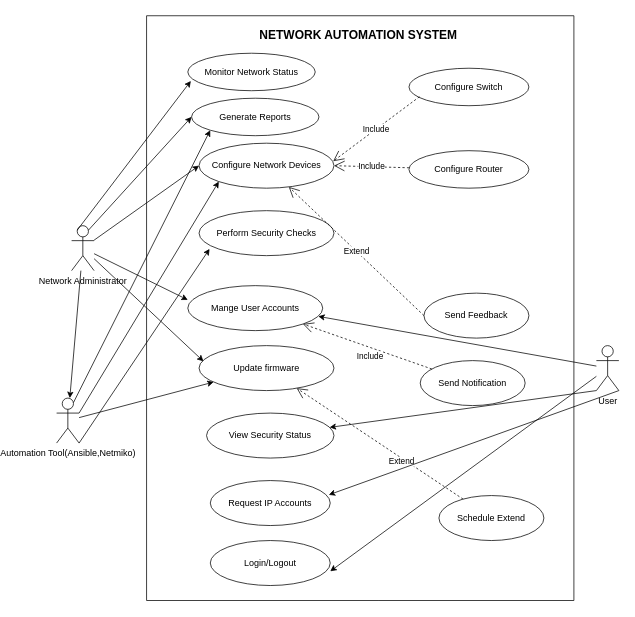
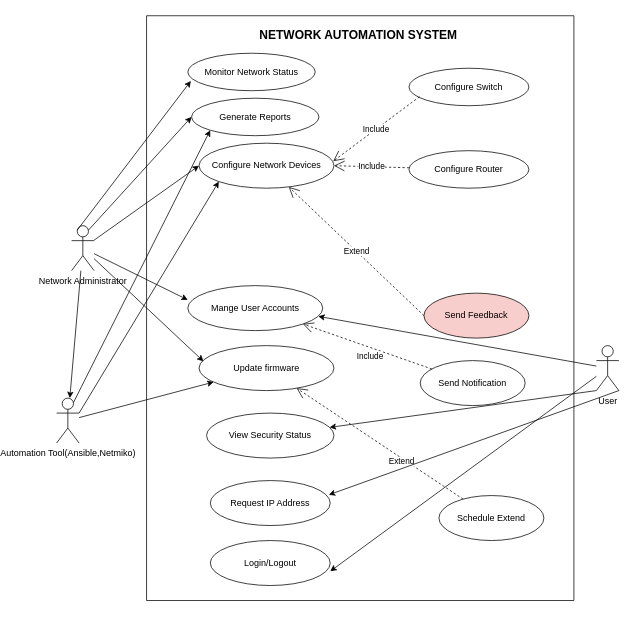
node "Perform Security Checks": removed
node "Send Feedback": fillcolor #ffffff -> #f8cecc
edge "Automation Tool(Ansible,Netmiko)" -> "Perform Security Checks": removed
node "Request IP Accounts": label "Request IP Accounts" -> "Request IP Address"
